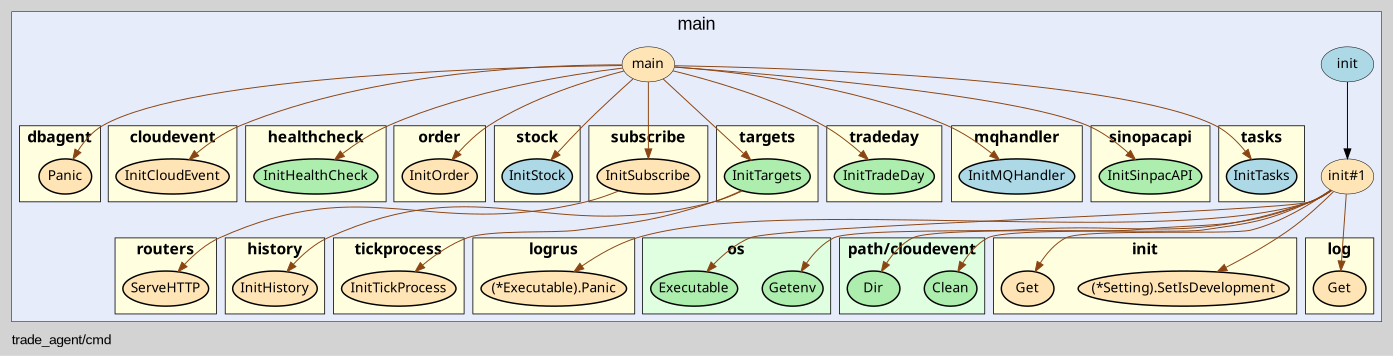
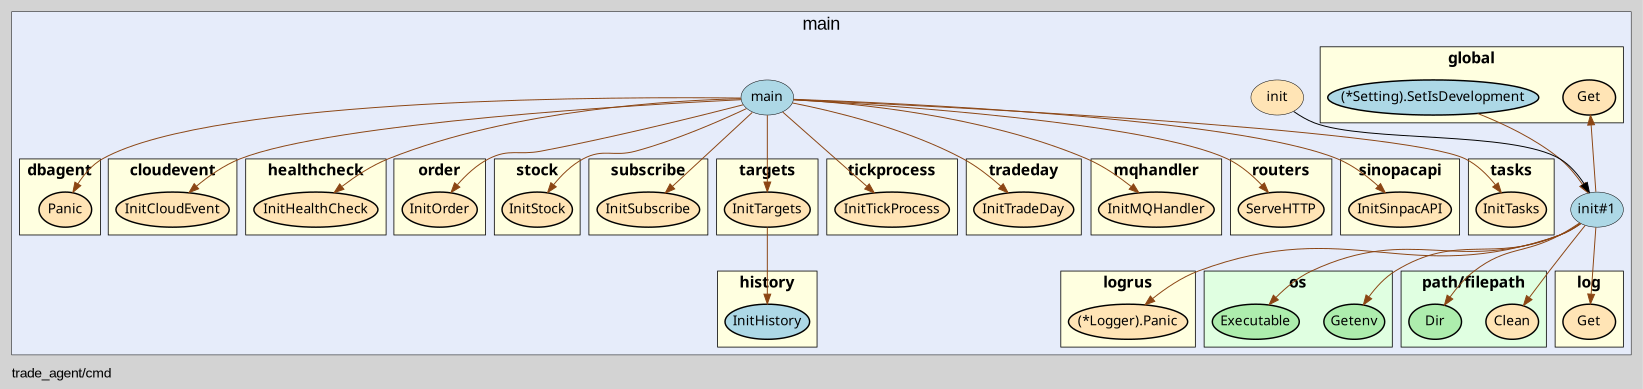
node "main": fillcolor moccasin -> lightblue
node "init": fillcolor lightblue -> moccasin
node "InitHealthCheck": fillcolor #adedad -> moccasin
node "InitStock": fillcolor lightblue -> moccasin
node "InitTargets": fillcolor #adedad -> moccasin
node "InitTradeDay": fillcolor #adedad -> moccasin
node "InitMQHandler": fillcolor lightblue -> moccasin
node "InitSinpacAPI": fillcolor #adedad -> moccasin
node "InitTasks": fillcolor lightblue -> moccasin
node "init#1": fillcolor moccasin -> lightblue
edge "InitSubscribe" -> "ServeHTTP": now "main" -> "ServeHTTP"
edge "InitTargets" -> "InitTickProcess": now "main" -> "InitTickProcess"
edge "init#1" -> "(*Setting).SetIsDevelopment": reversed
cluster "path/cloudevent": label "path/cloudevent" -> "path/filepath"
cluster "init": label "init" -> "global"
node "InitHistory": fillcolor moccasin -> lightblue
node "(*Executable).Panic": label "(*Executable).Panic" -> "(*Logger).Panic"
node "Clean": fillcolor #adedad -> moccasin
node "(*Setting).SetIsDevelopment": fillcolor moccasin -> lightblue
